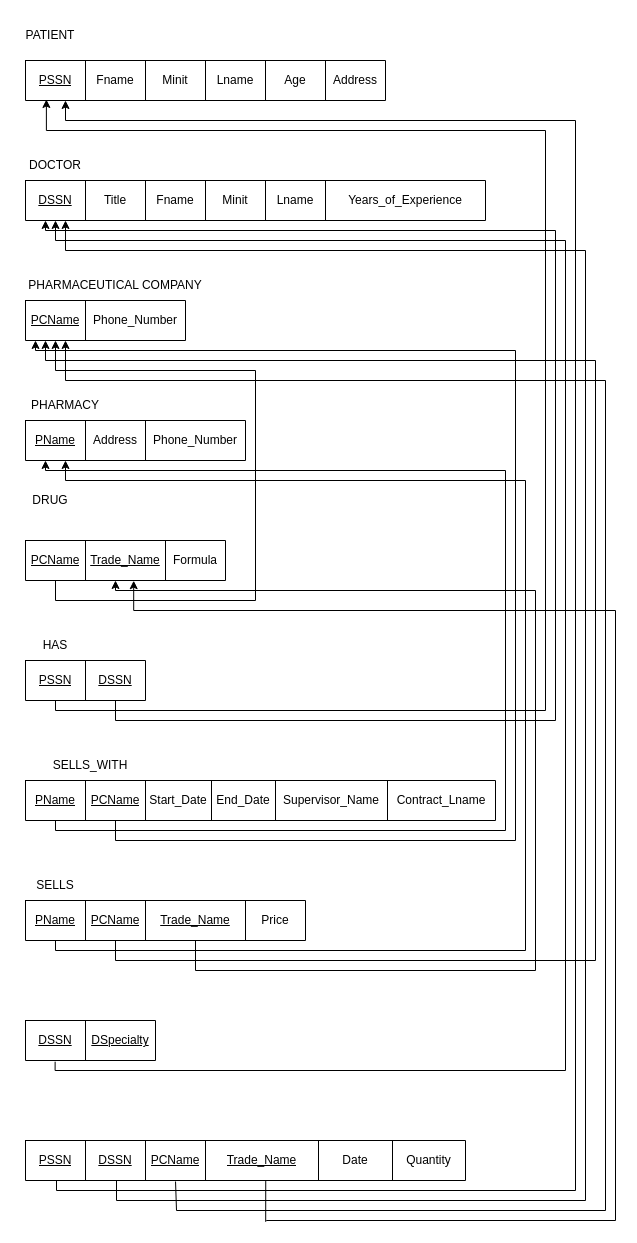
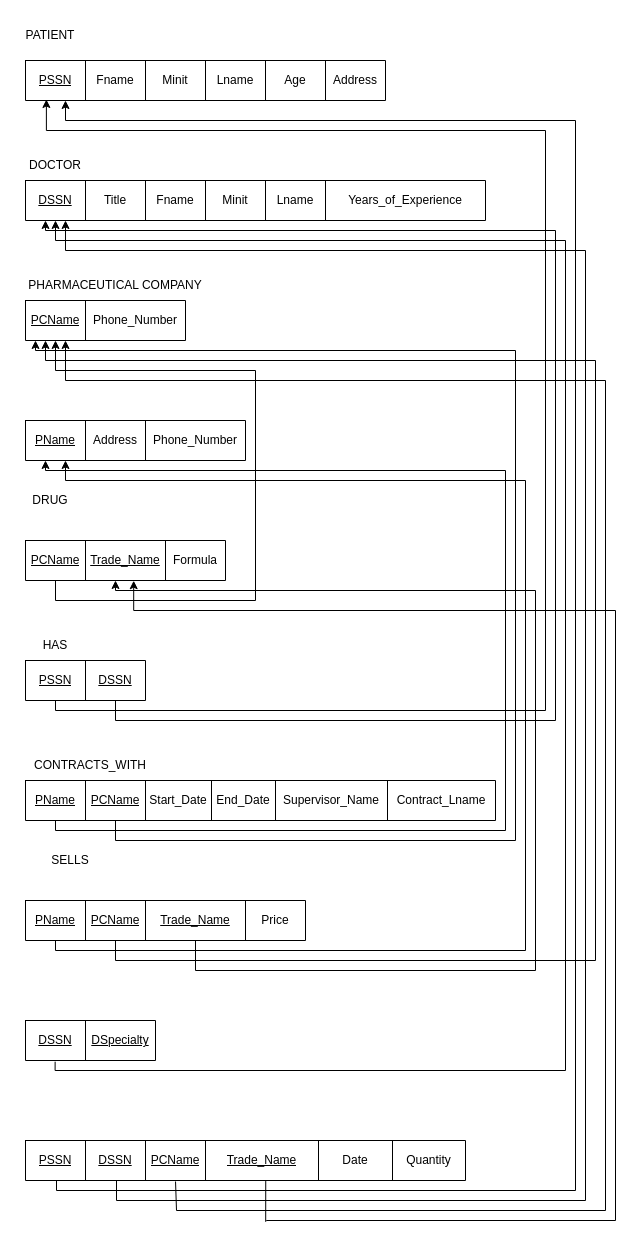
node "PHARMACY": removed
node "SELLS_WITH": label "SELLS_WITH" -> "CONTRACTS_WITH"
node "SELLS": moved (56, 886) -> (71, 861)
